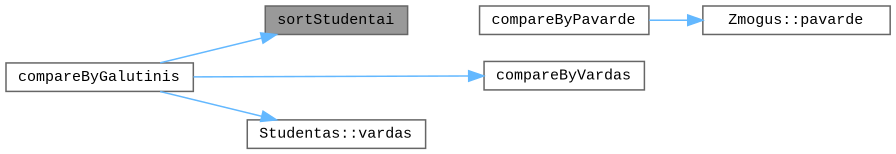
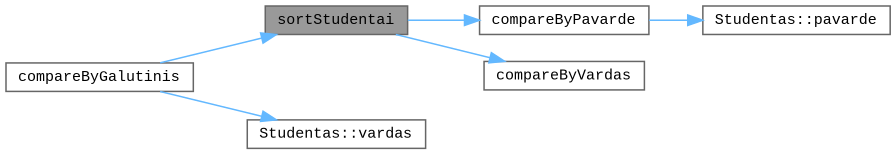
edge "sortStudentai" -> "compareByPavarde": added
node "Zmogus::pavarde": label "Zmogus::pavarde" -> "Studentas::pavarde"
edge "compareByGalutinis" -> "compareByVardas": now "sortStudentai" -> "compareByVardas"
